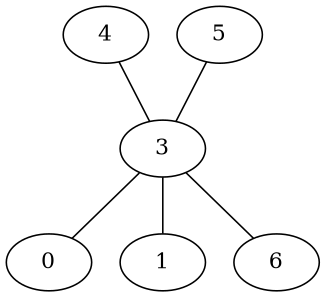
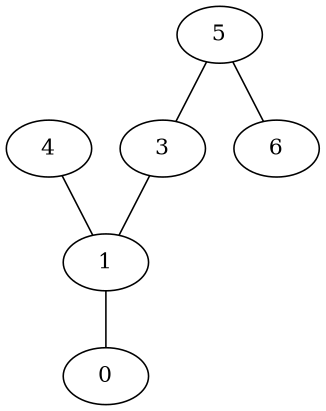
edge "4" -- "3": now "4" -- "1"
edge "3" -- "0": now "1" -- "0"
edge "3" -- "6": now "5" -- "6"
